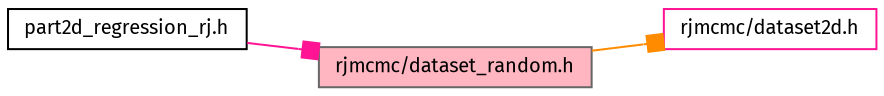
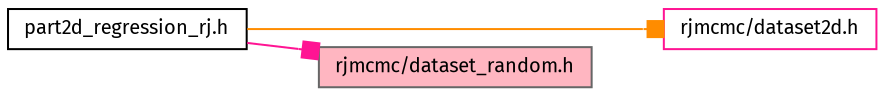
edge "rjmcmc/dataset_random.h" -> "rjmcmc/dataset2d.h": now "part2d_regression_rj.h" -> "rjmcmc/dataset2d.h"
